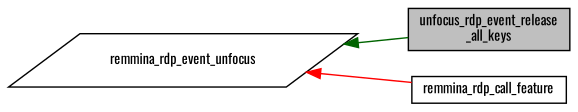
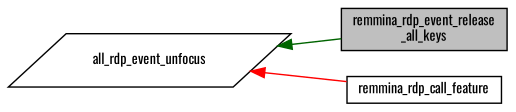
node "unfocus_rdp_event_release _all_keys": label "unfocus_rdp_event_release _all_keys" -> "remmina_rdp_event_release _all_keys"
node "remmina_rdp_event_unfocus": label "remmina_rdp_event_unfocus" -> "all_rdp_event_unfocus"
